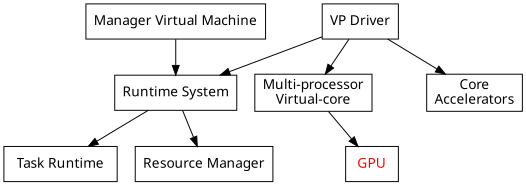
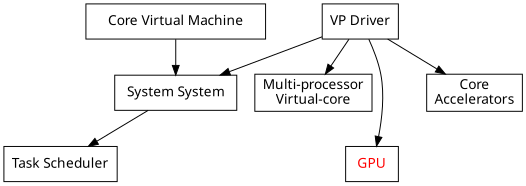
node "Manager Virtual Machine": label "Manager Virtual Machine" -> "Core Virtual Machine"
node "Runtime System": label "Runtime System" -> "System System"
edge "Multi-processor Virtual-core" -> "GPU": now "VP Driver" -> "GPU"
node "Task Runtime": label "Task Runtime" -> "Task Scheduler"
node "Resource Manager": removed
